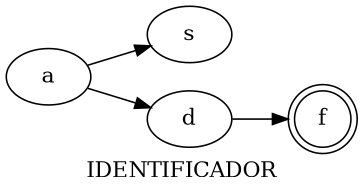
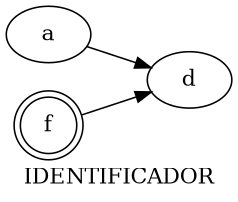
node "s": removed
edge "d" -> "f": reversed
